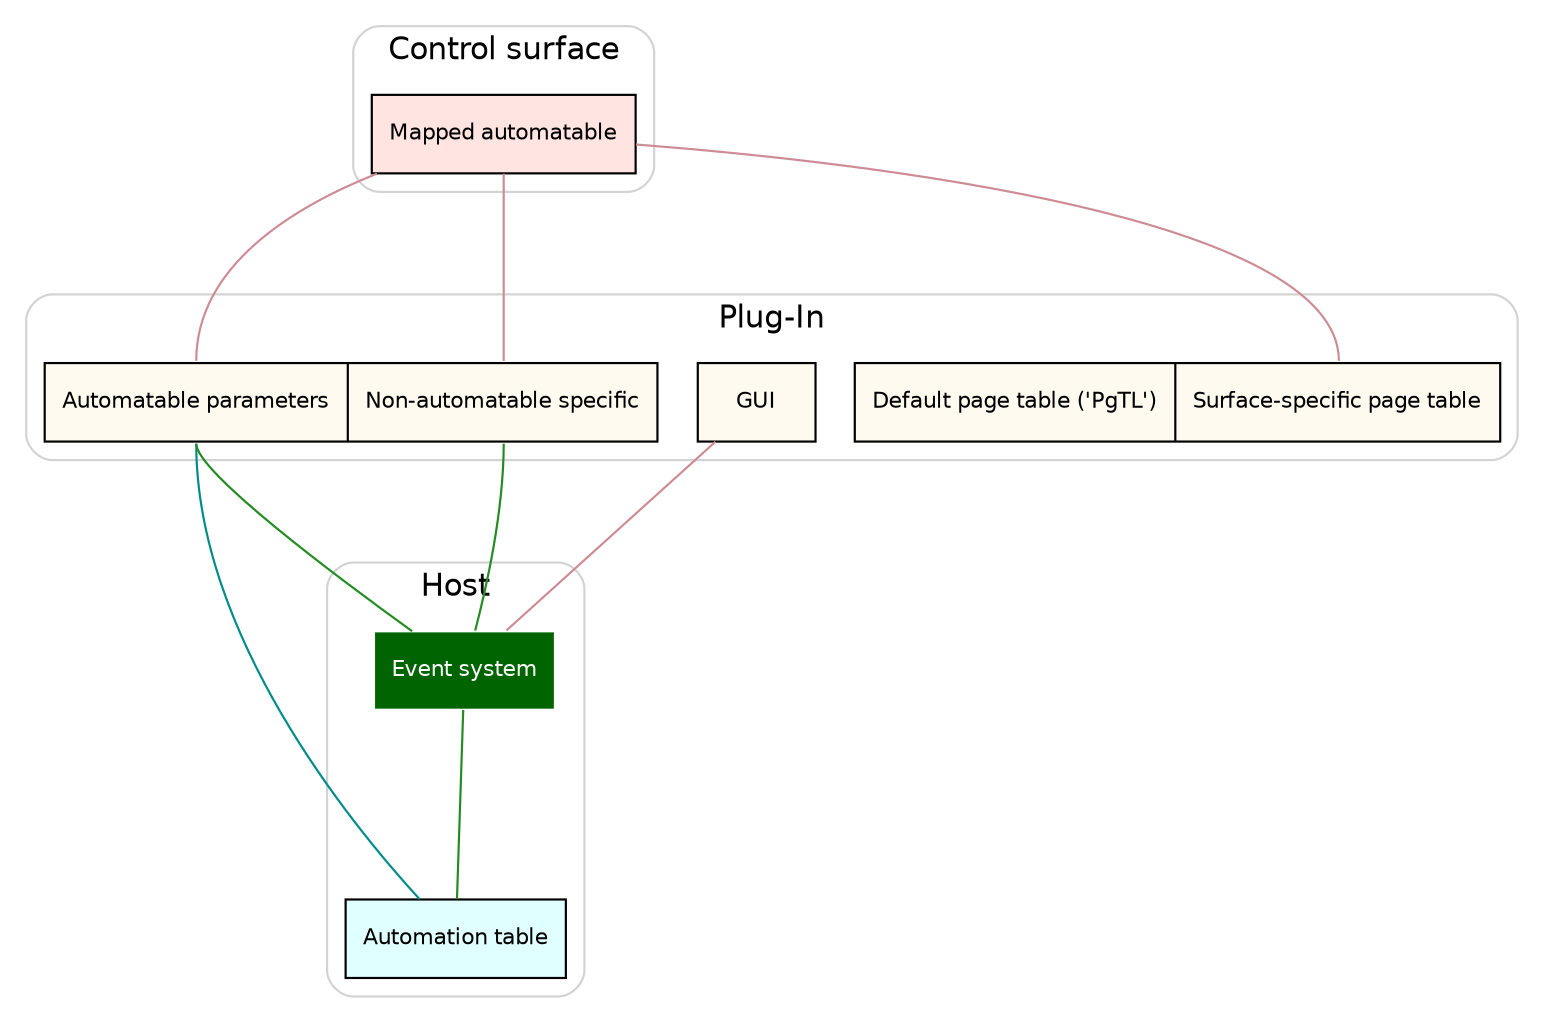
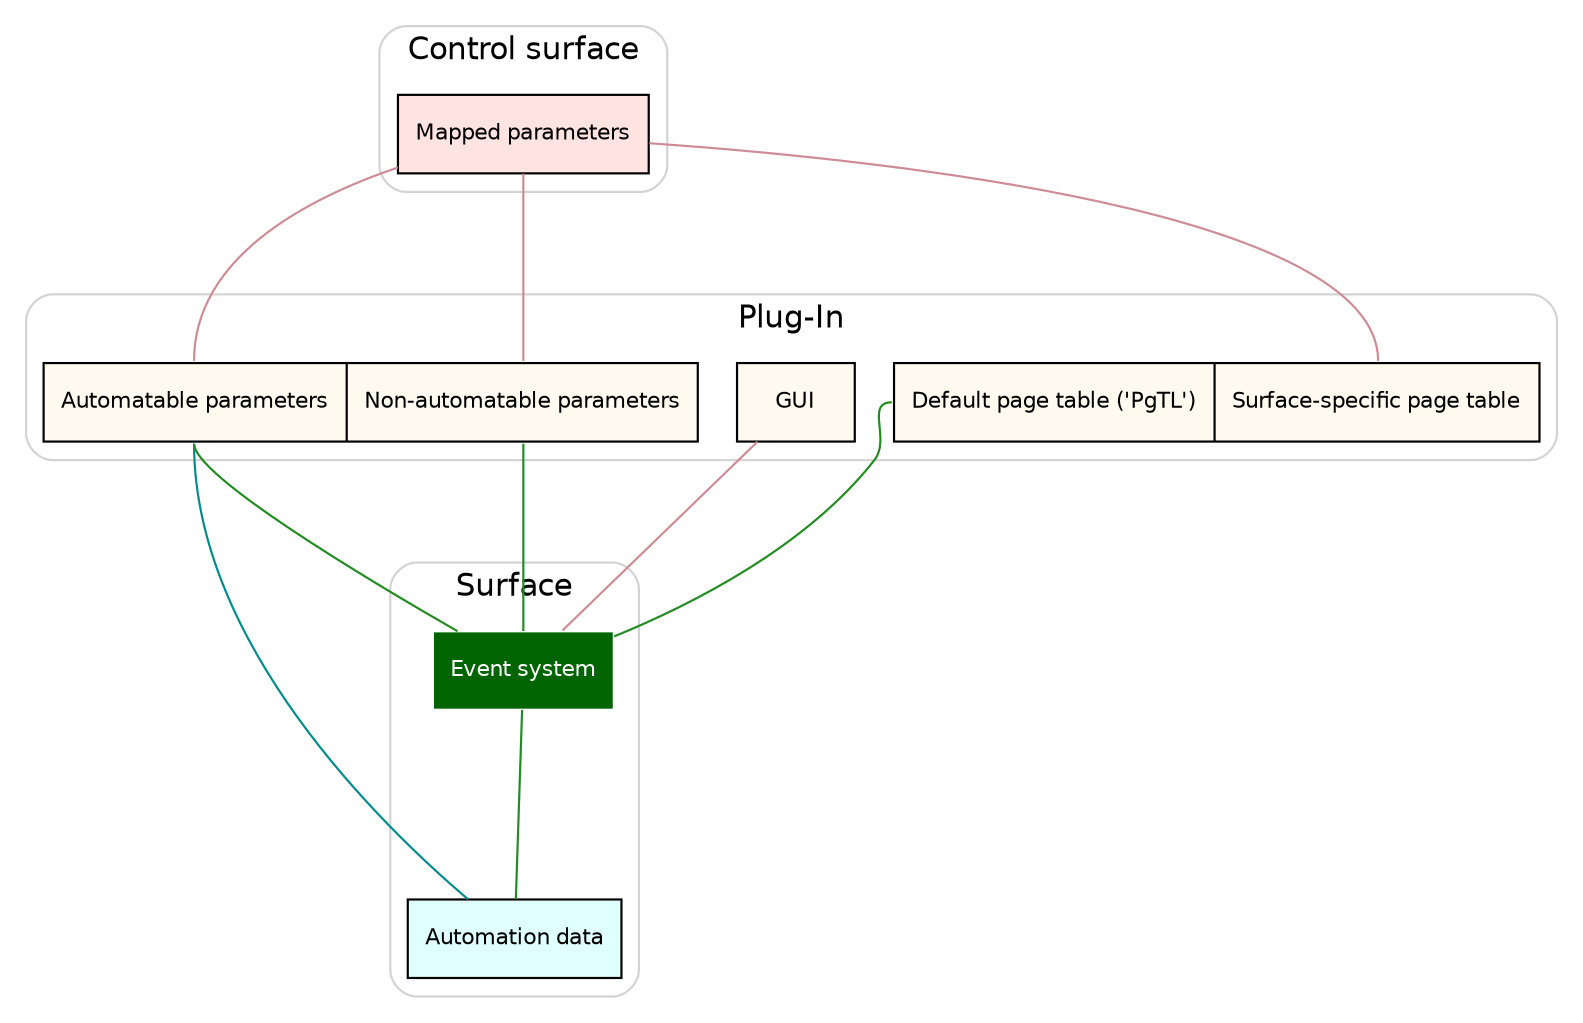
node "Mapped automatable": label "Mapped automatable" -> "Mapped parameters"
node "Automatable parameters": text "Non-automatable specific" -> "Non-automatable parameters"
edge "Default page table ('PgTL')" -- "Event system": added
cluster "Host": label "Host" -> "Surface"
node "Automation table": label "Automation table" -> "Automation data"
